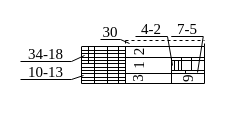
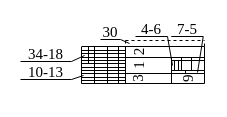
node "4-2": label "4-2" -> "4-6"
